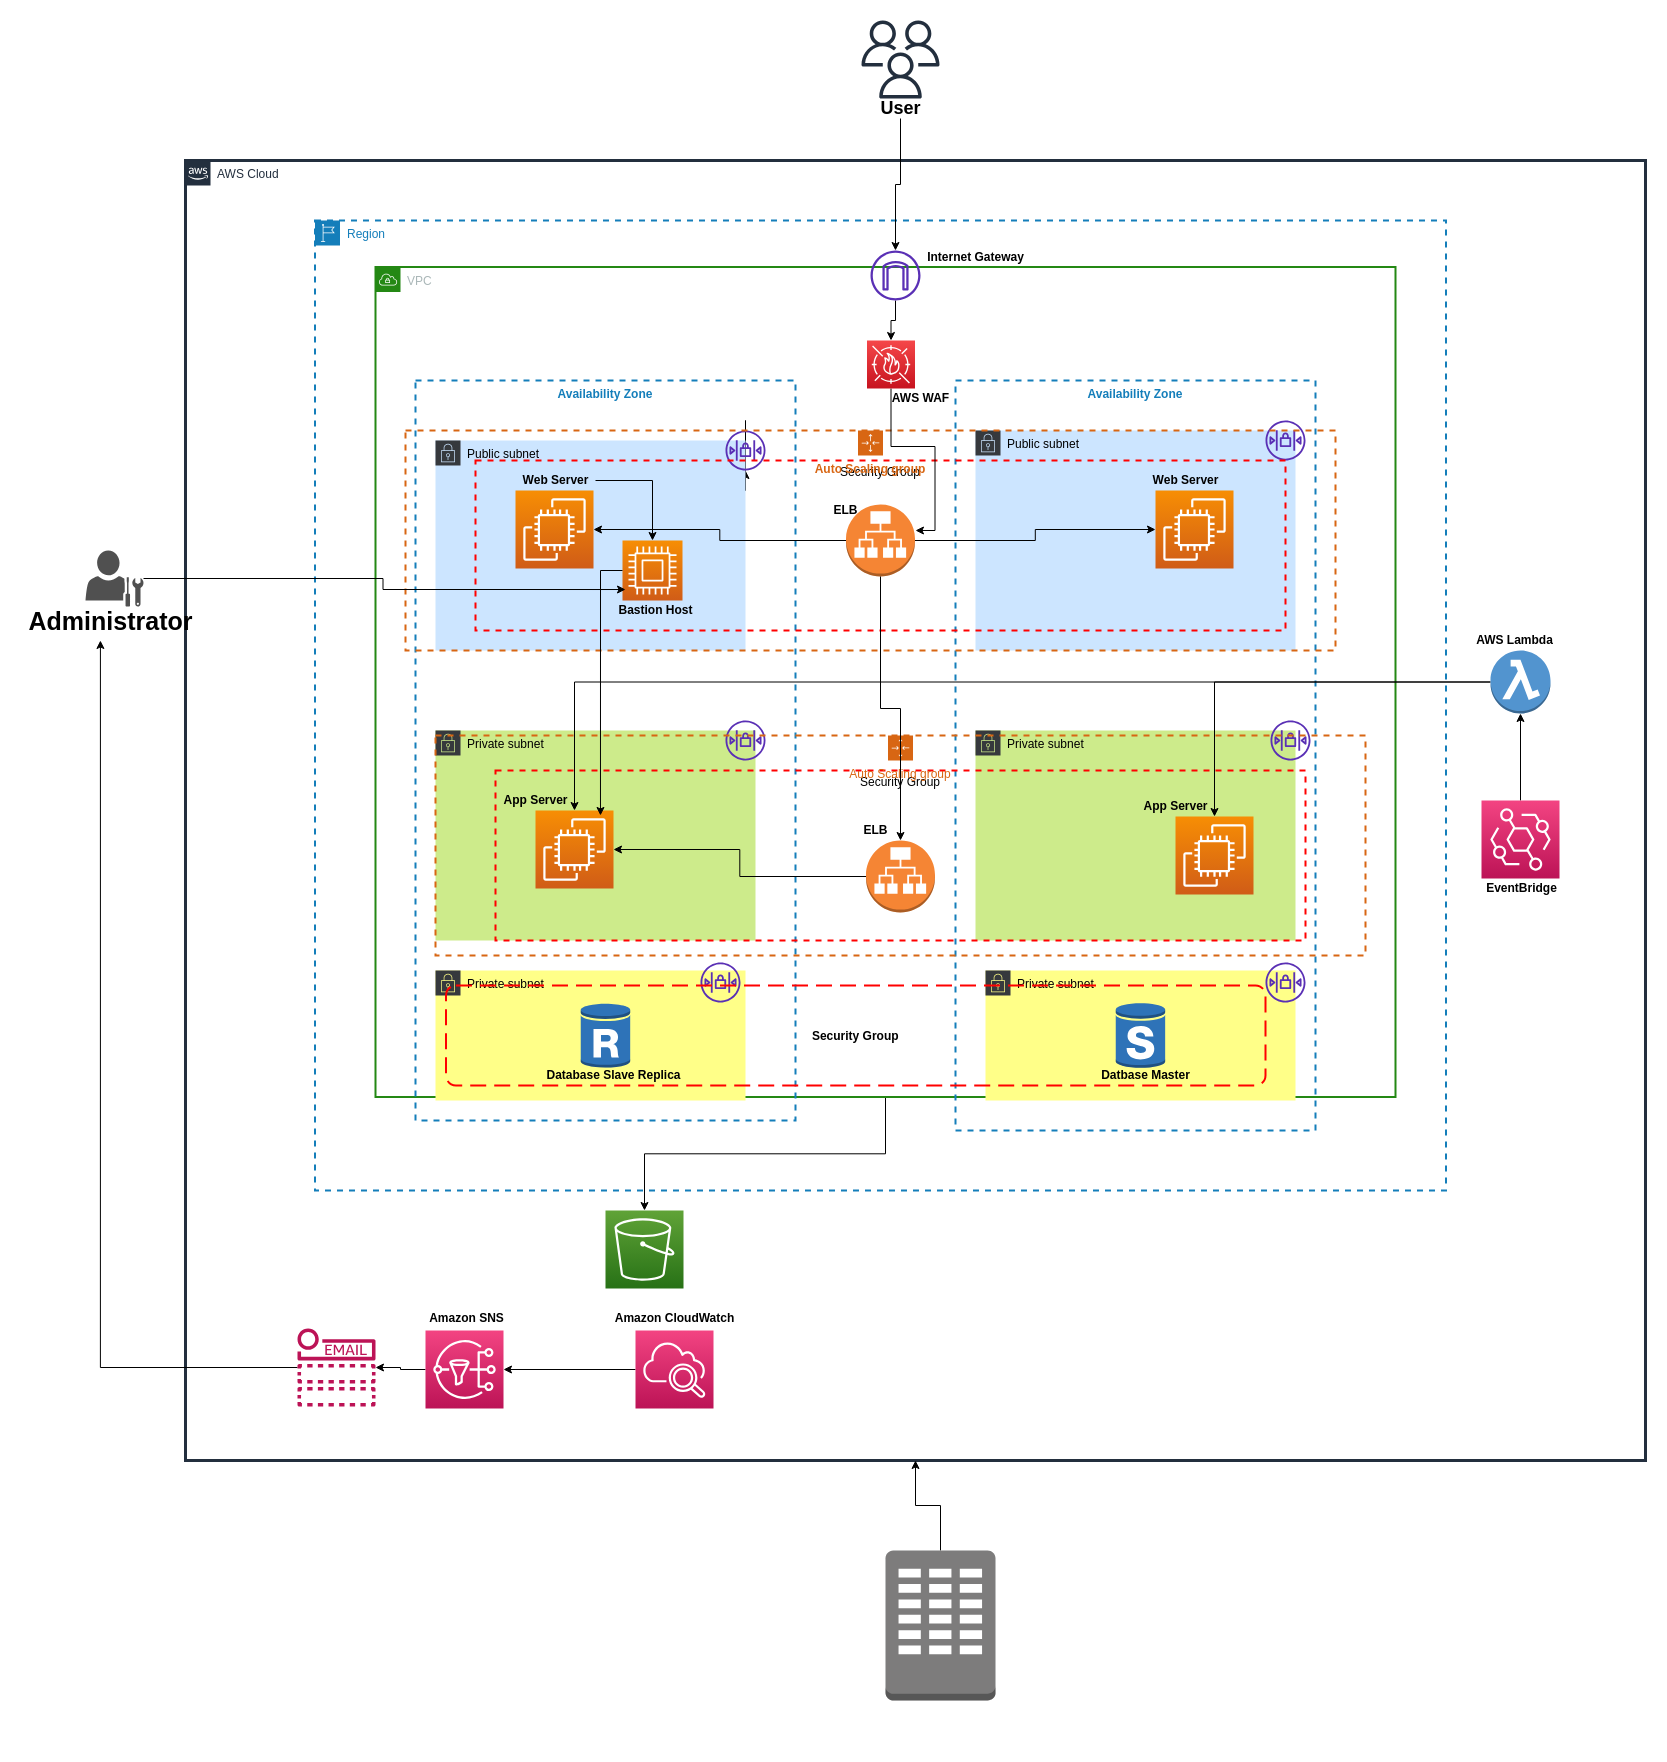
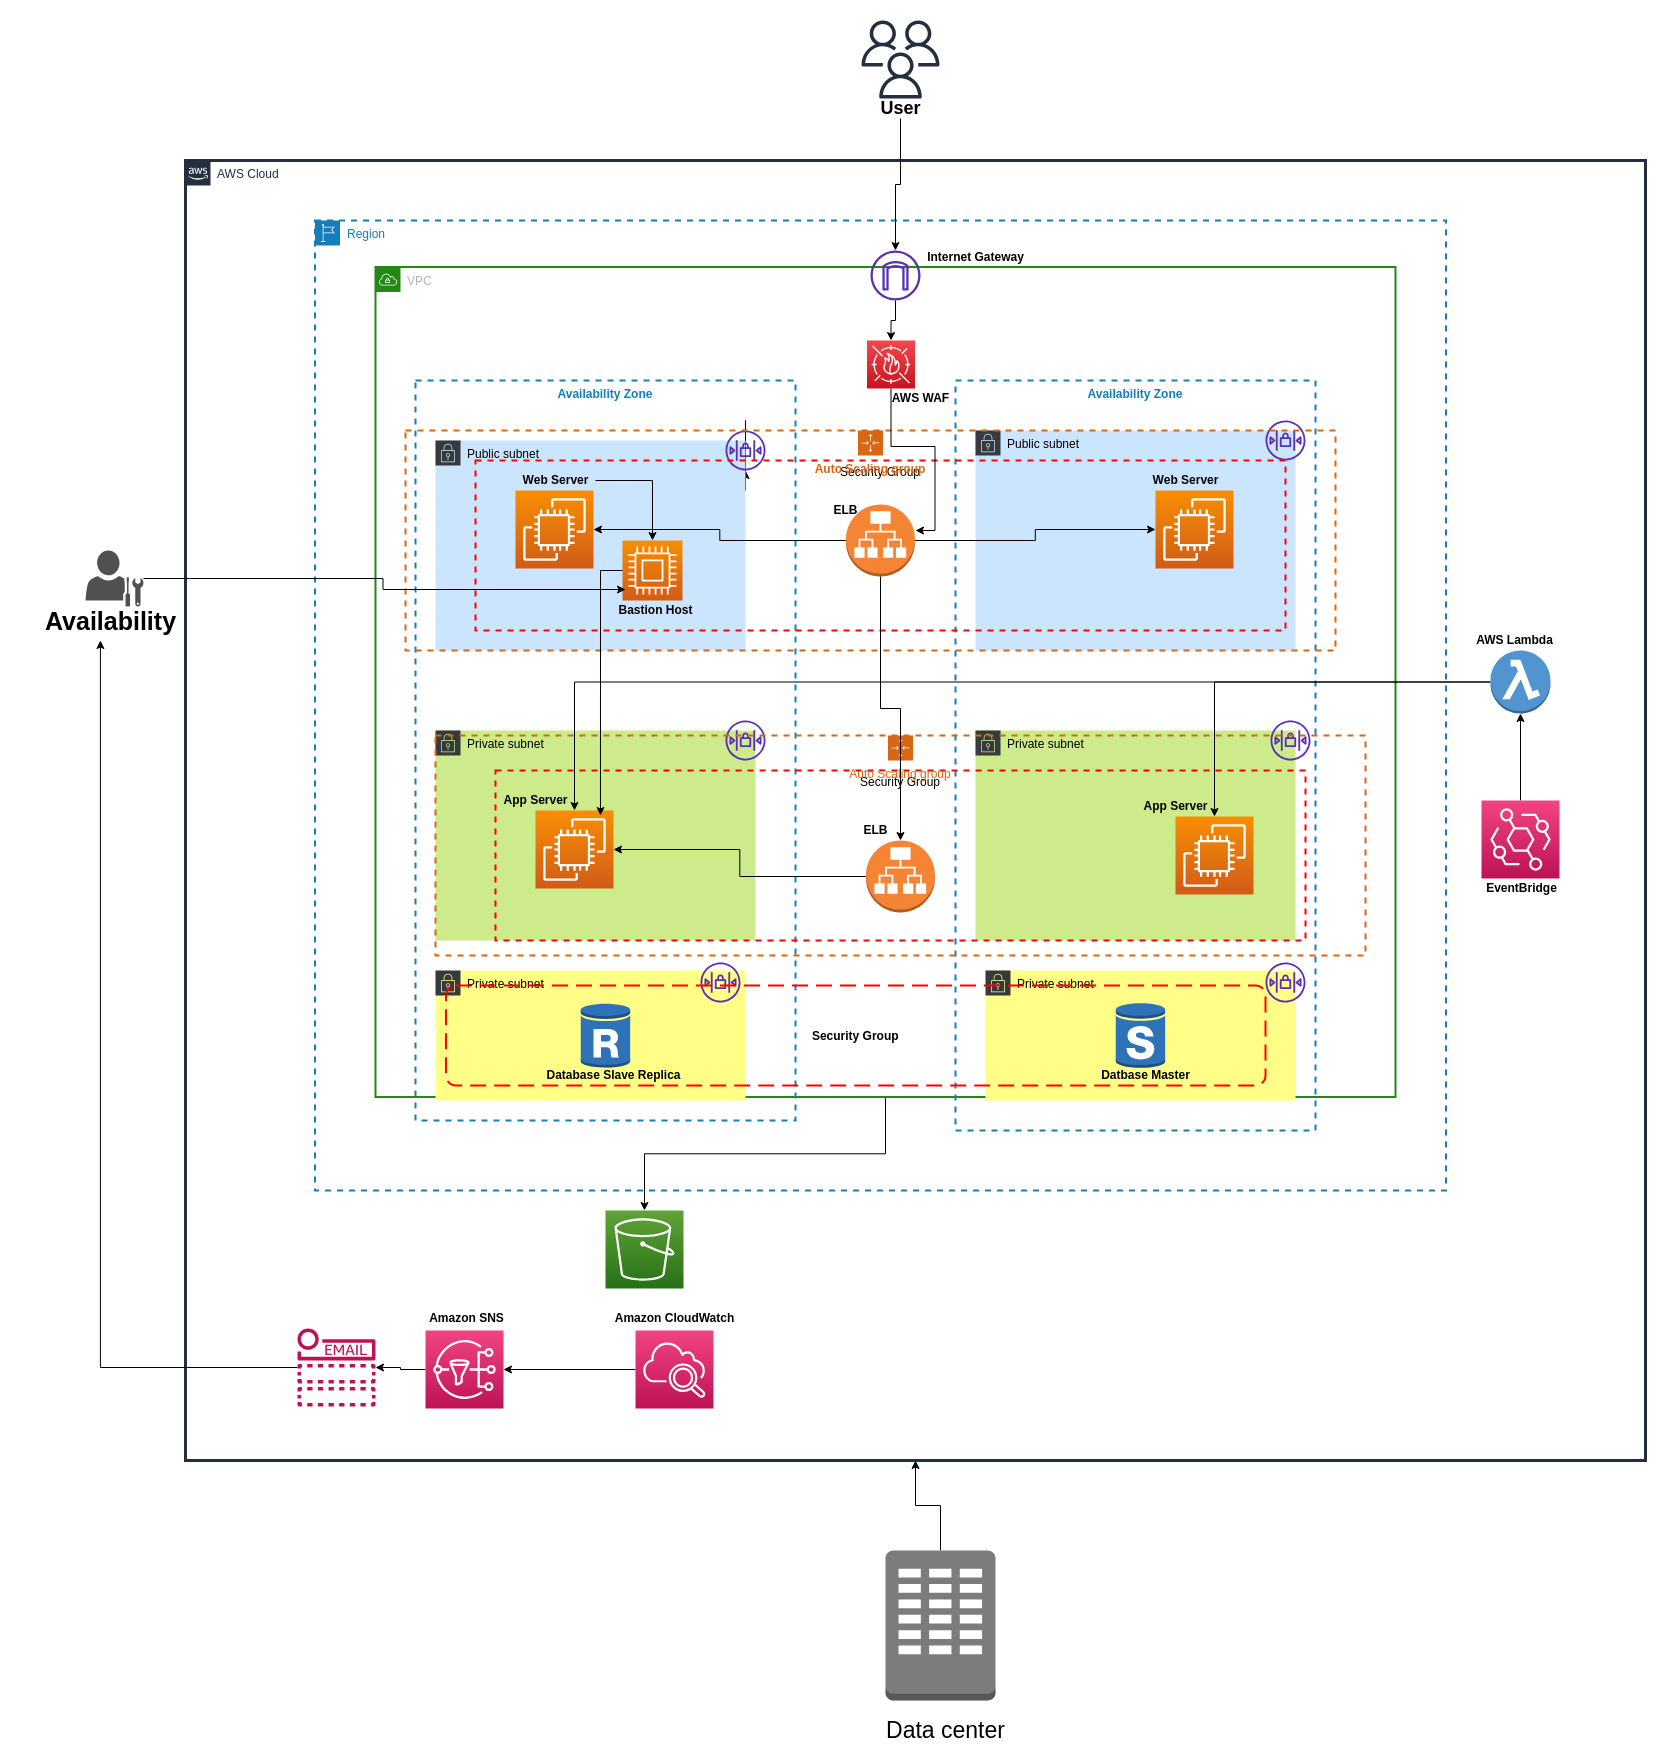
node "Administrator": label "Administrator" -> "Availability"
node "Data center": added
